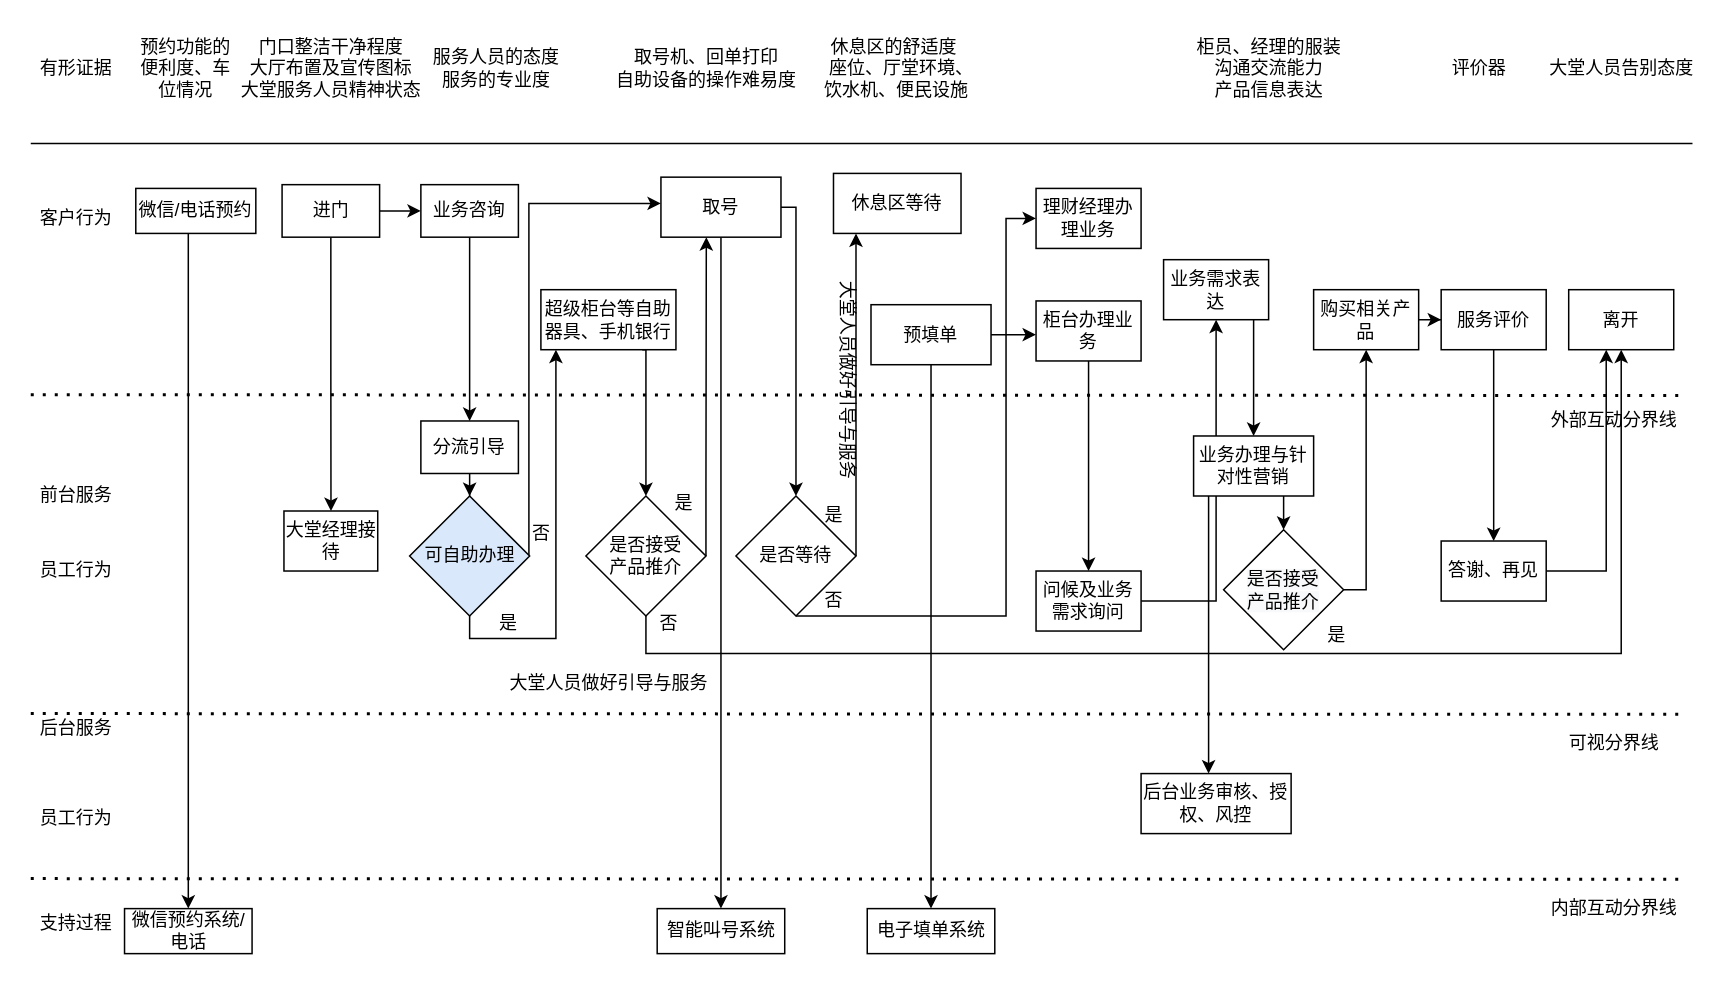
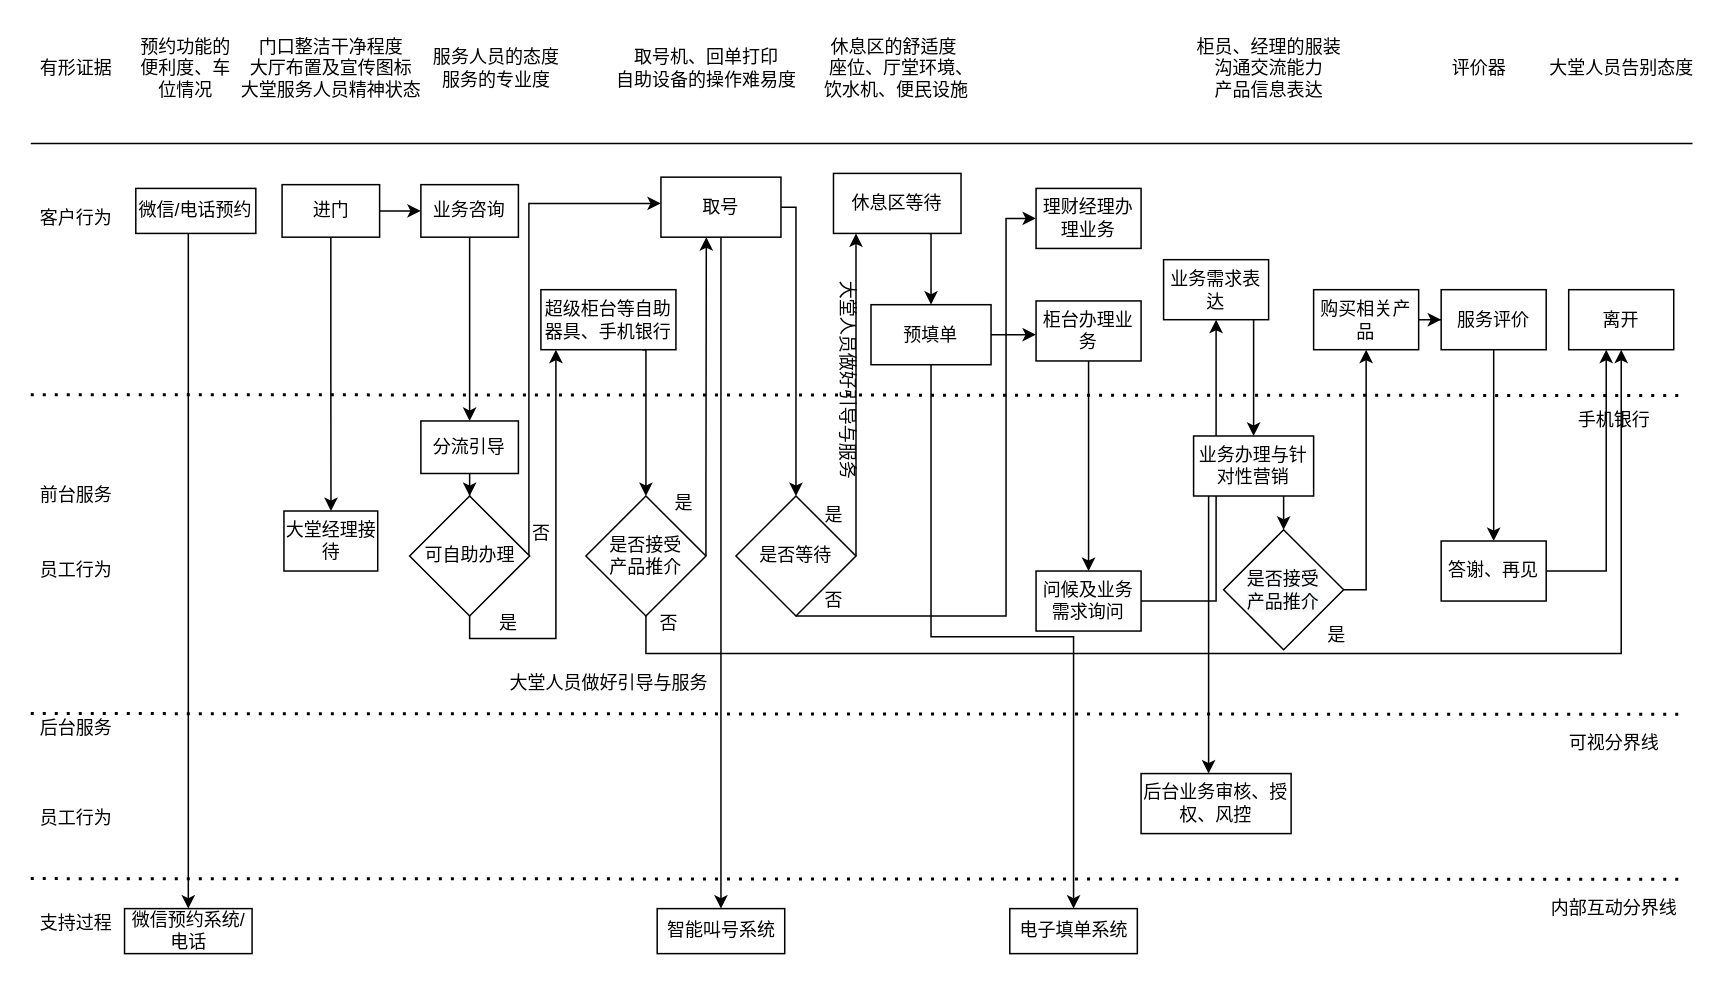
edge "休息区等待" -> "预填单": added
node "外部互动分界线": label "外部互动分界线" -> "手机银行"
node "可自助办理": fillcolor #dae8fc -> #ffffff
node "电子填单系统": moved (931, 931) -> (1073, 931)
